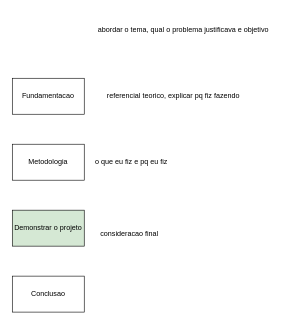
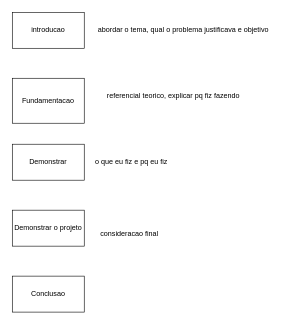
node "introducao": added
node "Fundamentacao": size 72x36 -> 72x45
node "Metodologia": label "Metodologia" -> "Demonstrar"
node "Demonstrar o projeto": fillcolor #d5e8d4 -> #ffffff
